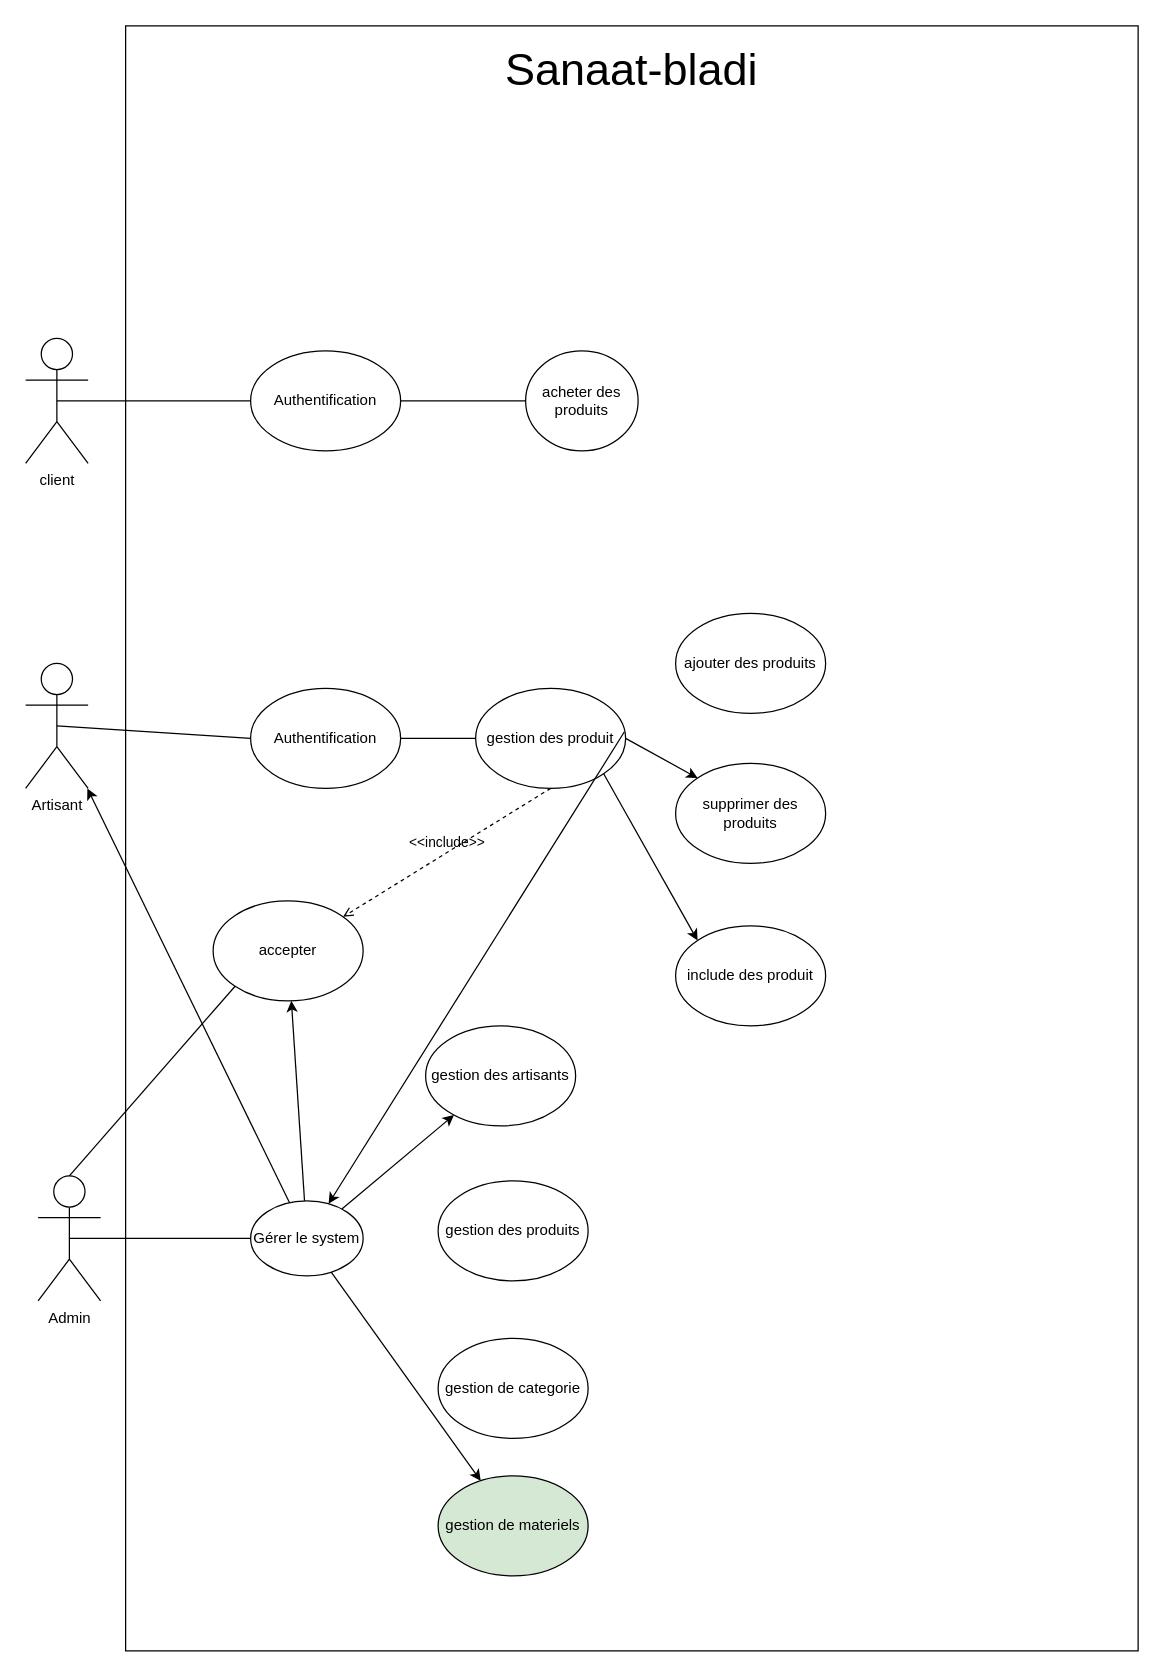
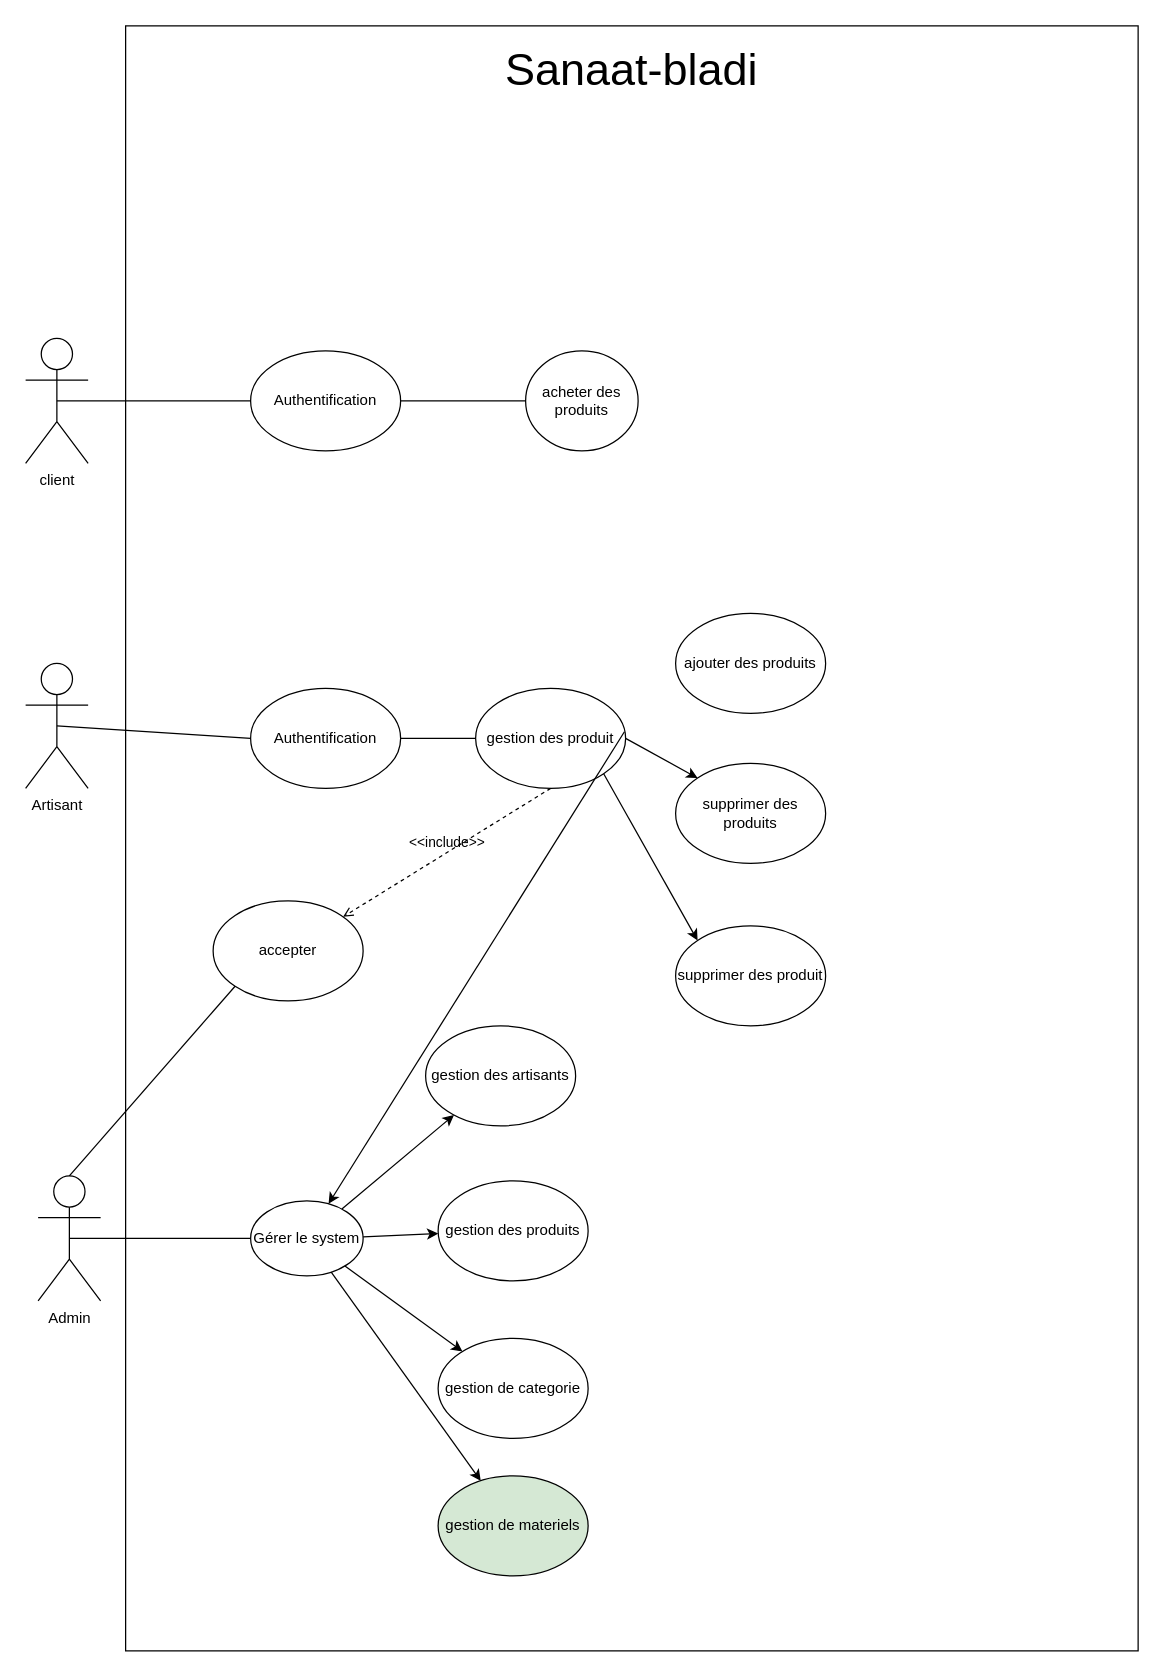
node "include des produit": label "include des produit" -> "supprimer des produit"
edge "Gérer le system" -> "Artisant": now "Gérer le system" -> "gestion de categorie"
edge "Gérer le system" -> "accepter": now "Gérer le system" -> "gestion des produits"
